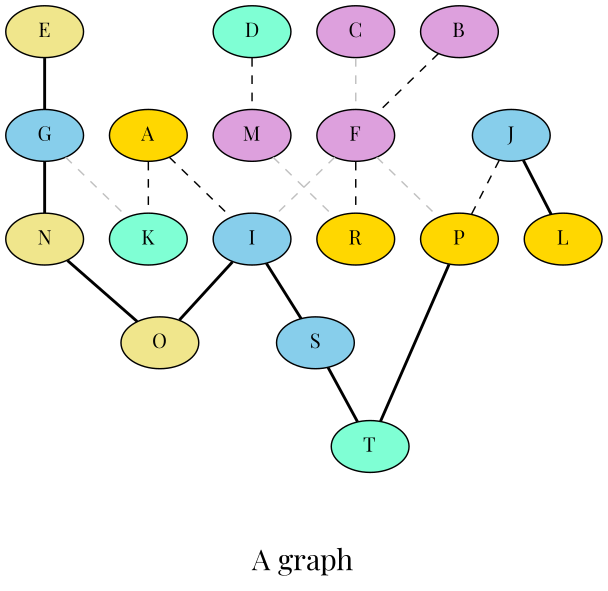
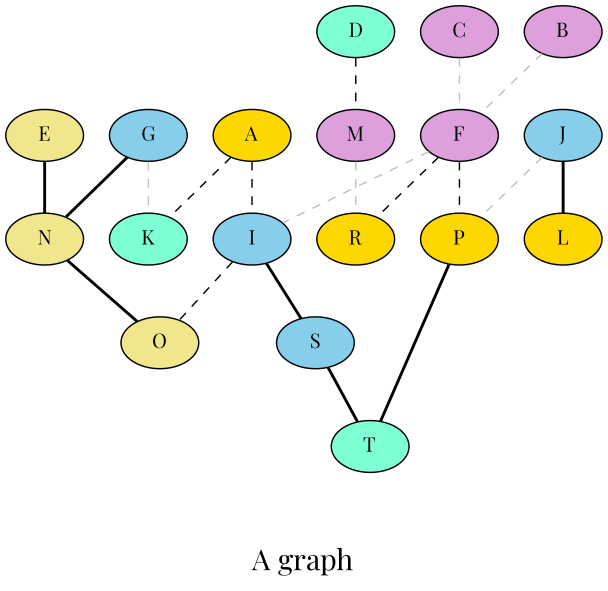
edge "B" -- "F": color black -> grey
edge "E" -- "G": now "E" -- "N"
edge "F" -- "P": color grey -> black
edge "J" -- "P": color black -> grey
edge "I" -- "O": style bold -> dashed
